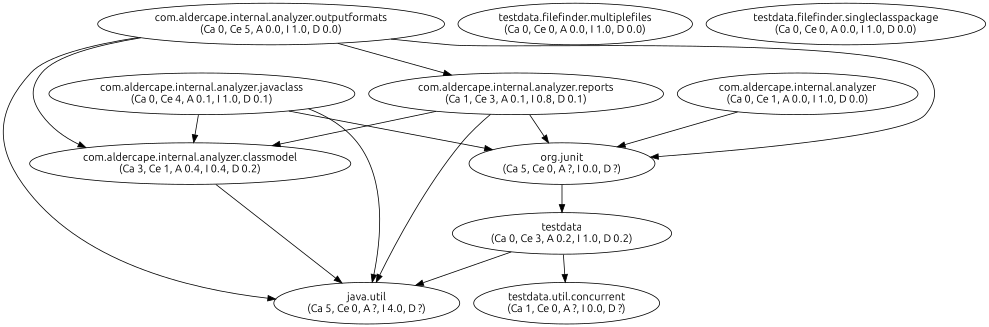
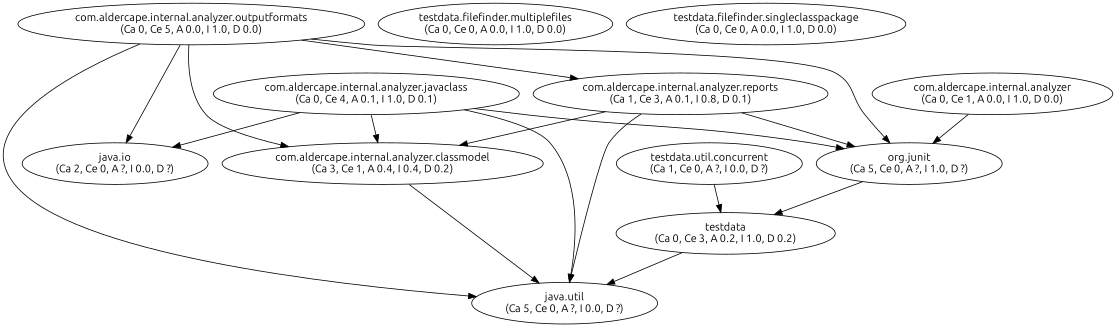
node "java.io (Ca 2, Ce 0, A ?, I 0.0, D ?)": added
node "org.junit (Ca 5, Ce 0, A ?, I 0.0, D ?)": label "org.junit (Ca 5, Ce 0, A ?, I 0.0, D ?)" -> "org.junit (Ca 5, Ce 0, A ?, I 1.0, D ?)"
edge "testdata (Ca 0, Ce 3, A 0.2, I 1.0, D 0.2)" -> "testdata.util.concurrent (Ca 1, Ce 0, A ?, I 0.0, D ?)": reversed
node "java.util (Ca 5, Ce 0, A ?, I 4.0, D ?)": label "java.util (Ca 5, Ce 0, A ?, I 4.0, D ?)" -> "java.util (Ca 5, Ce 0, A ?, I 0.0, D ?)"
